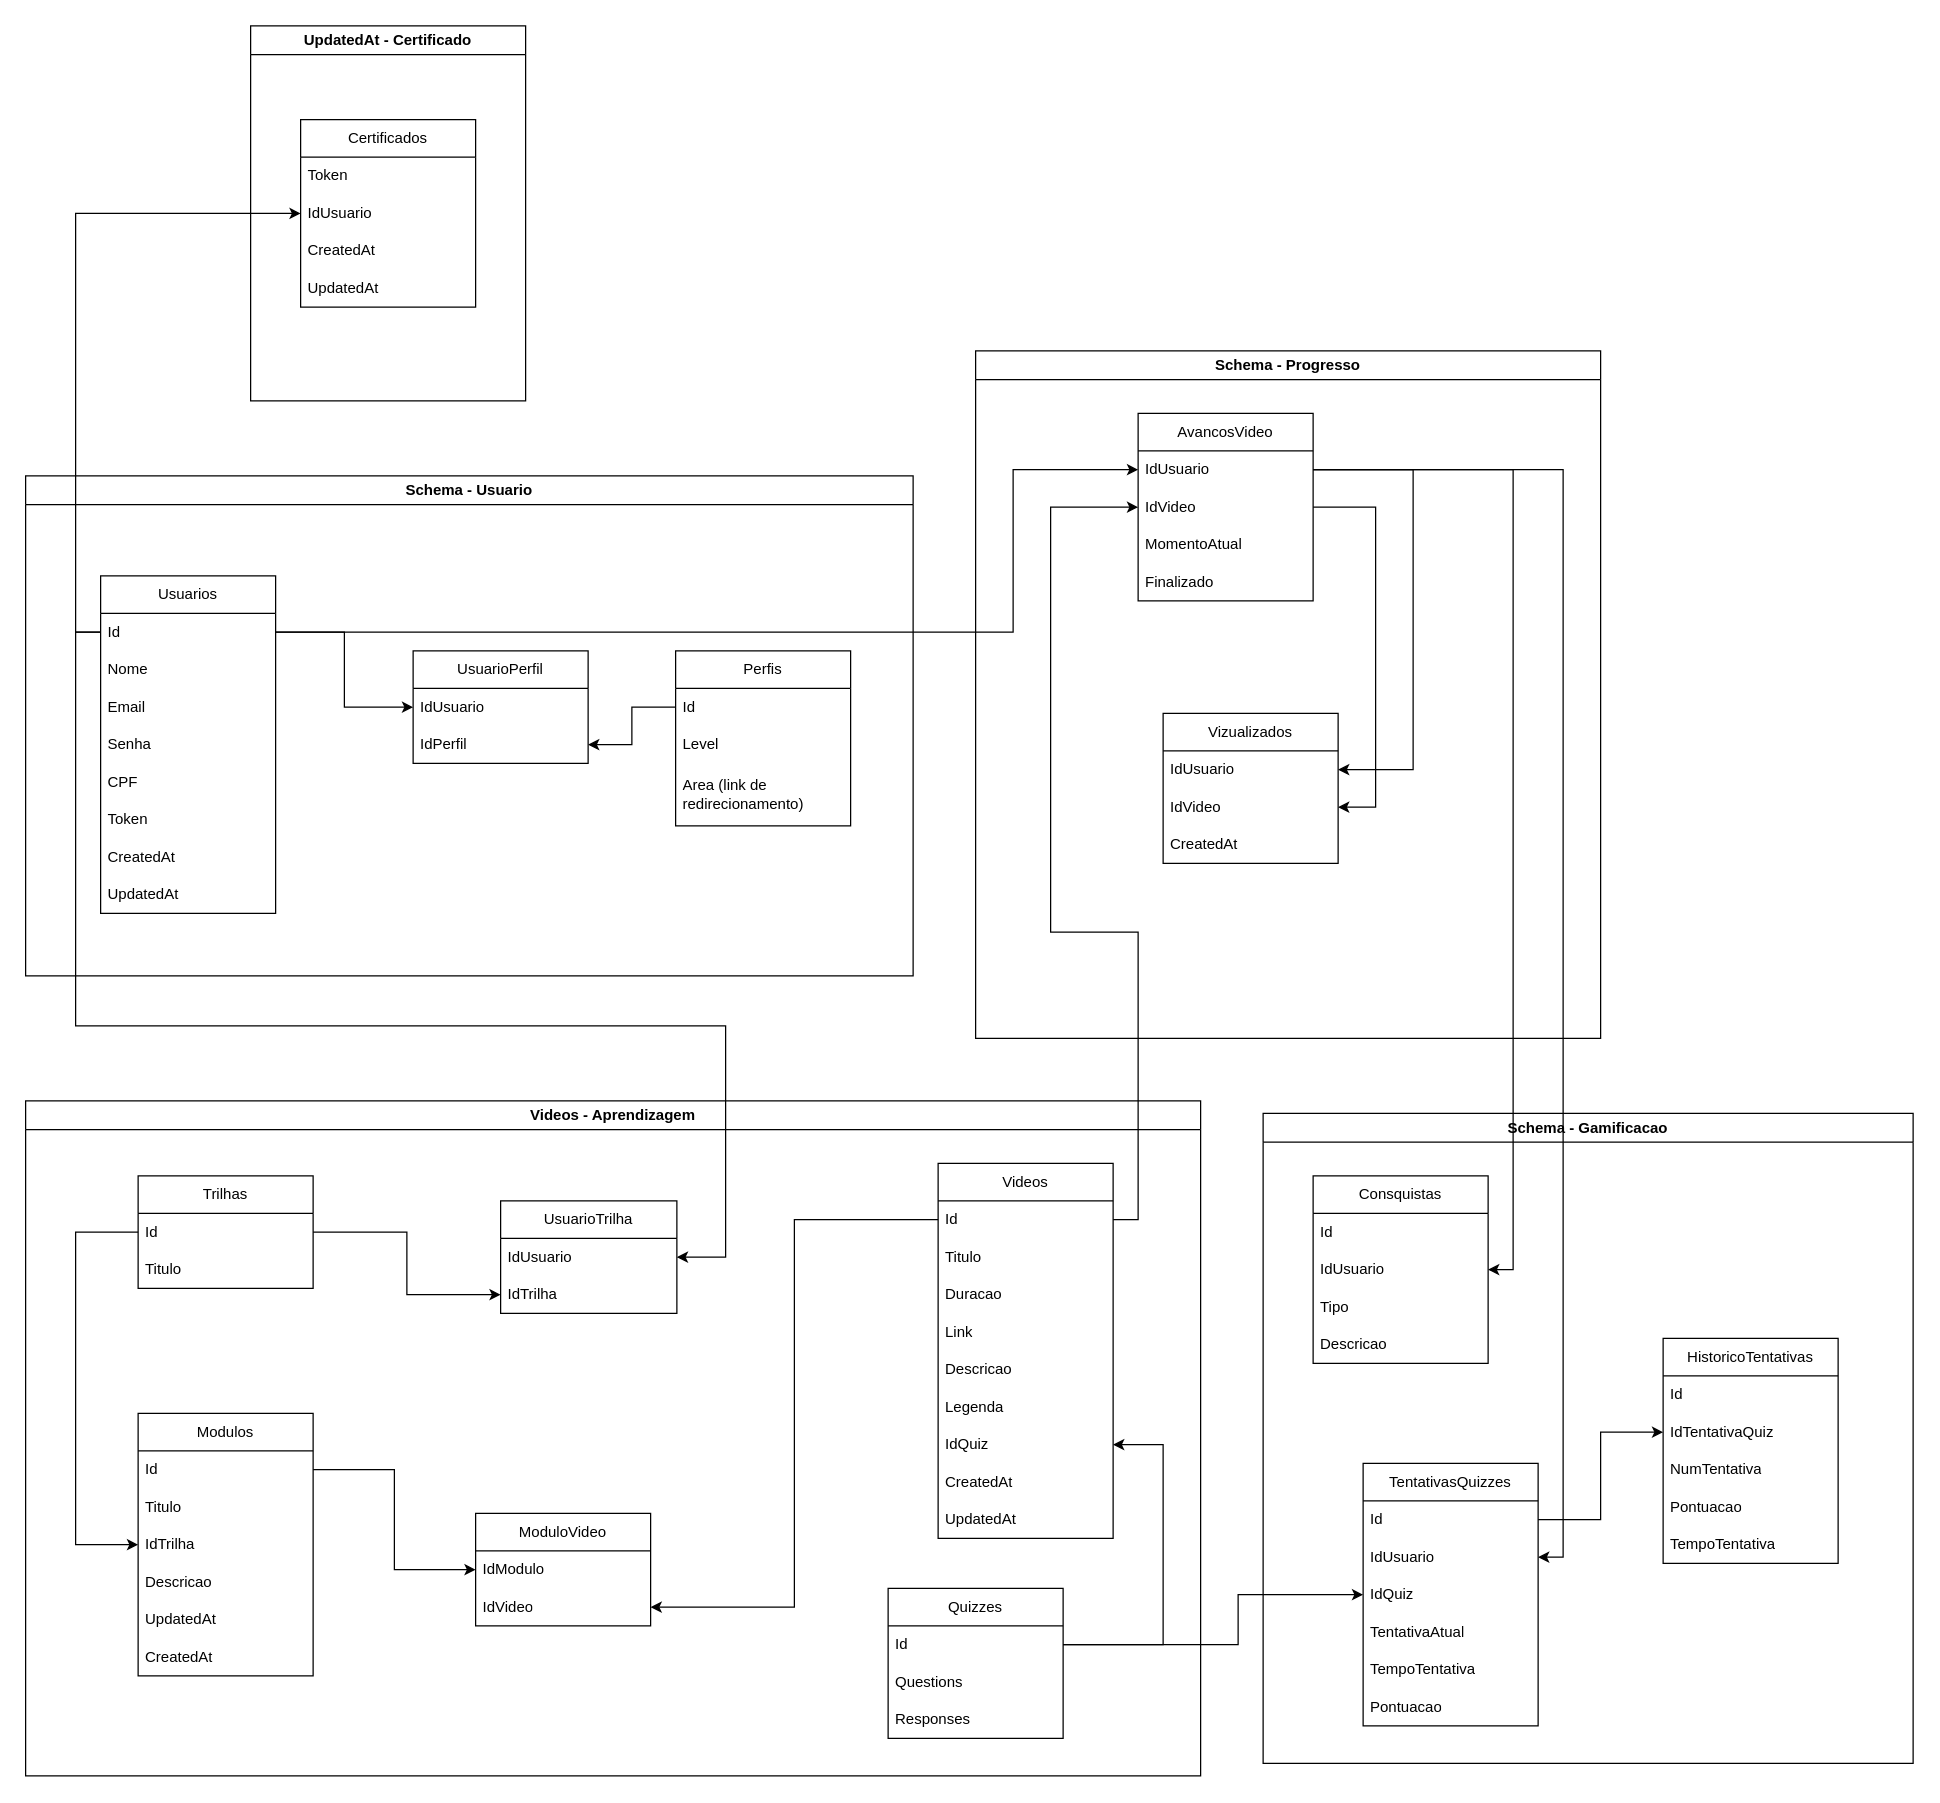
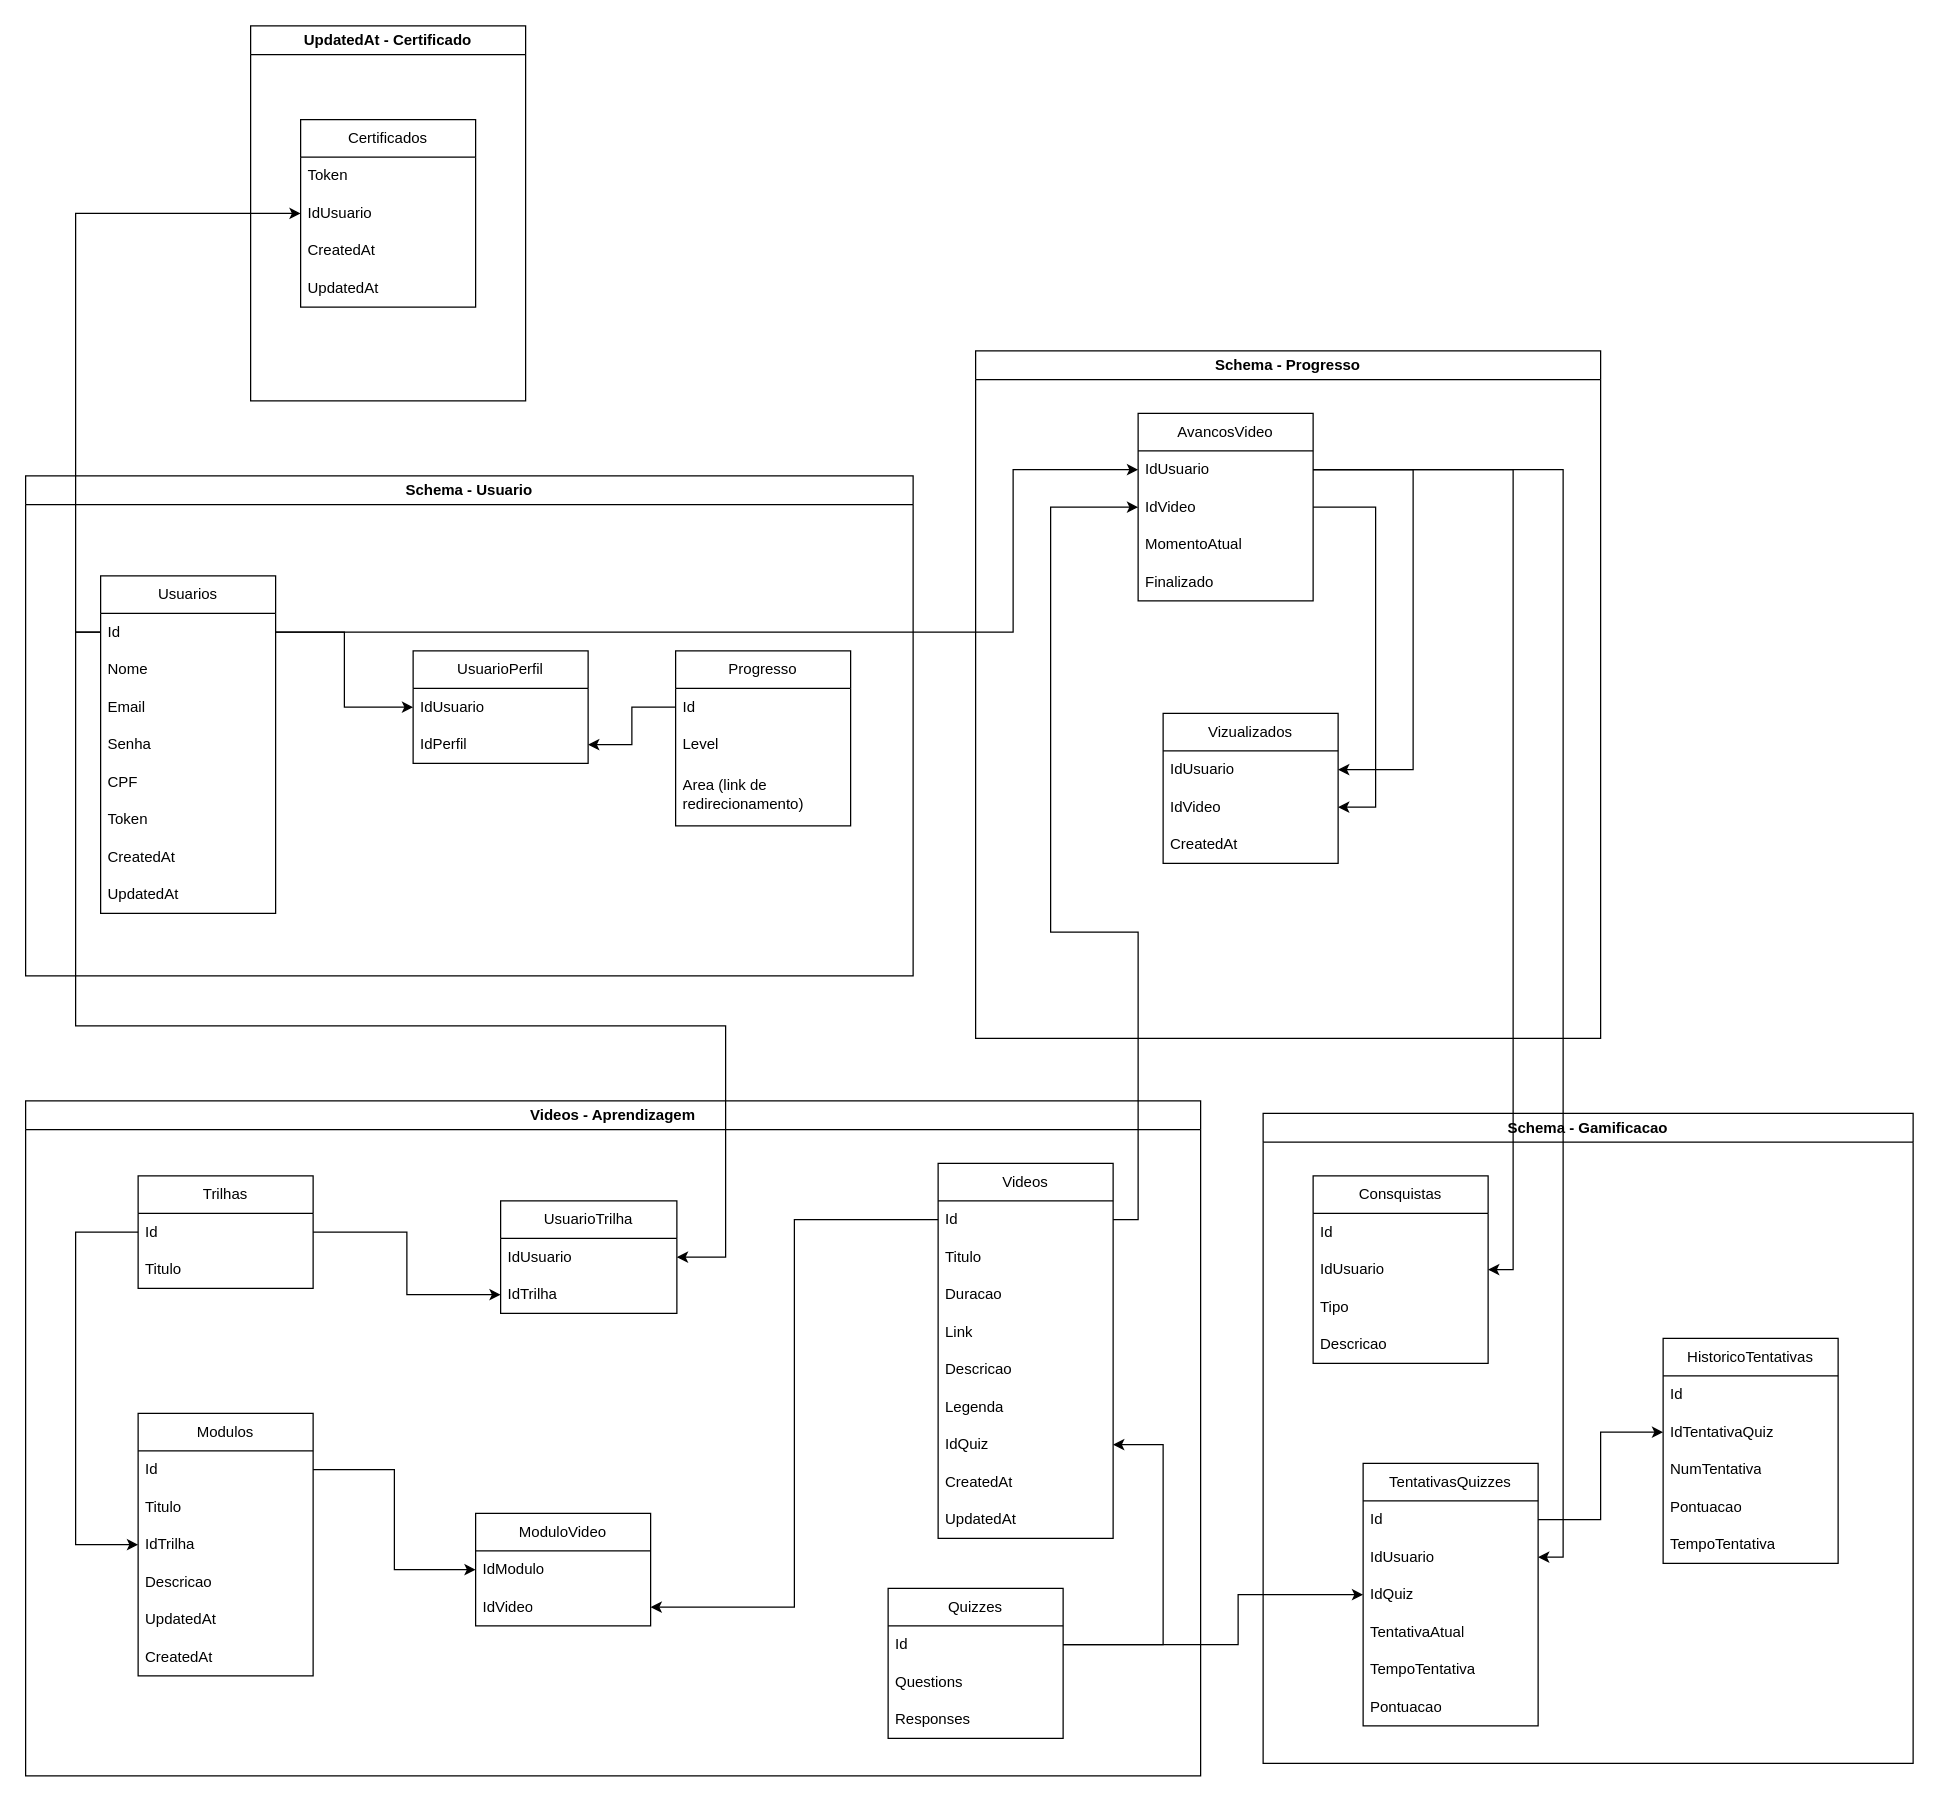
node "Perfis": label "Perfis" -> "Progresso"
